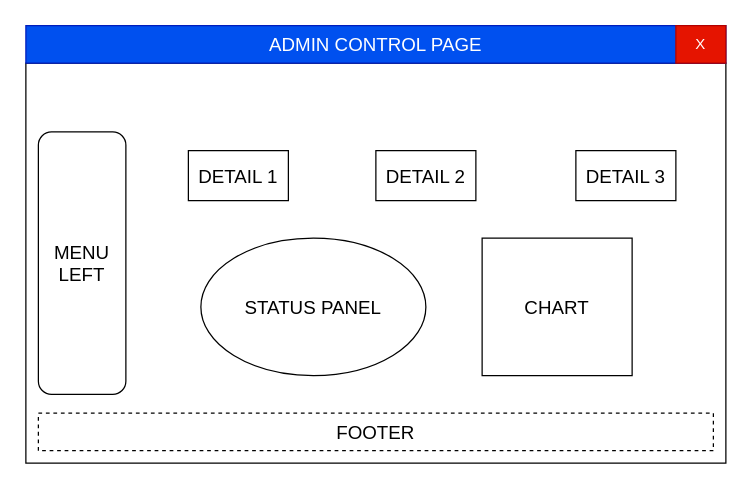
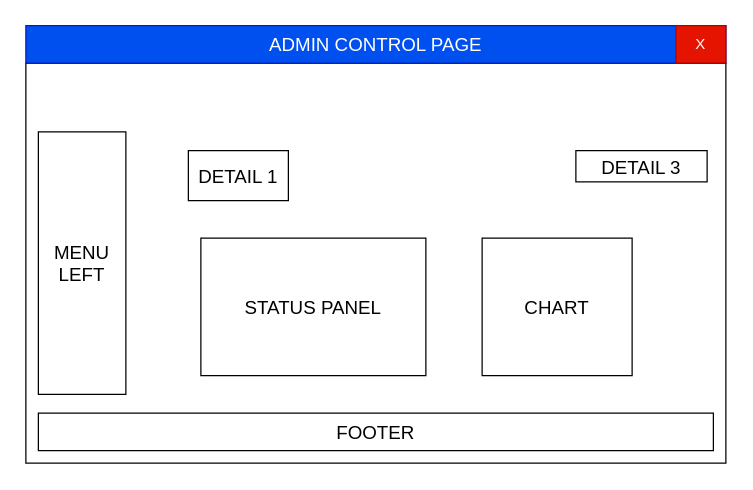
node "DETAIL 2": removed
node "DETAIL 3": size 100x50 -> 131x31
node "MENU LEFT": shape rounded rectangle -> rectangle
node "STATUS PANEL": shape ellipse -> rectangle
node "FOOTER": style dashed -> solid
